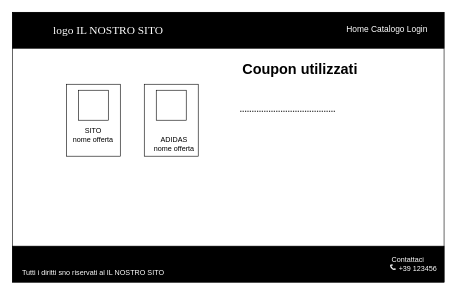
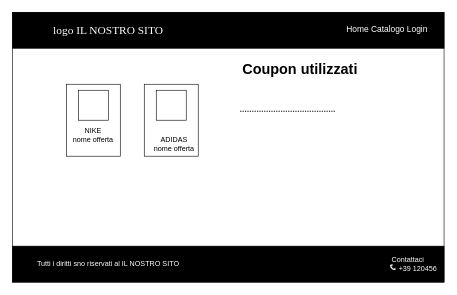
node "SITO nome offerta": label "SITO nome offerta" -> "NIKE nome offerta"
node "Contattaci +39 123456": label "Contattaci +39 123456" -> "Contattaci +39 120456"
node "Tutti i diritti sno riservati al IL NOSTRO SITO": moved (93, 273) -> (108, 264)
